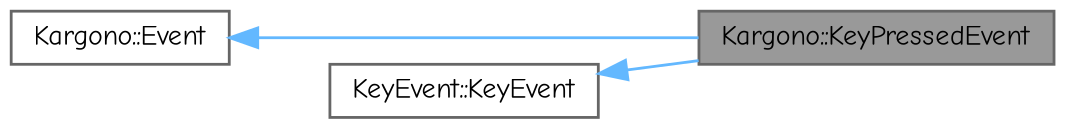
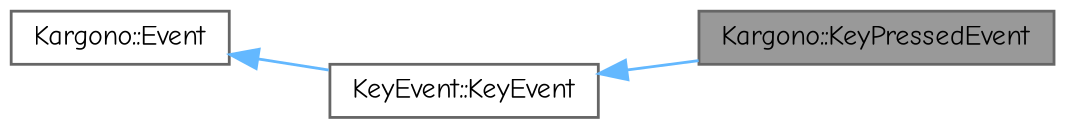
edge "Kargono::KeyPressedEvent" -> "Kargono::Event": now "KeyEvent::KeyEvent" -> "Kargono::Event"
